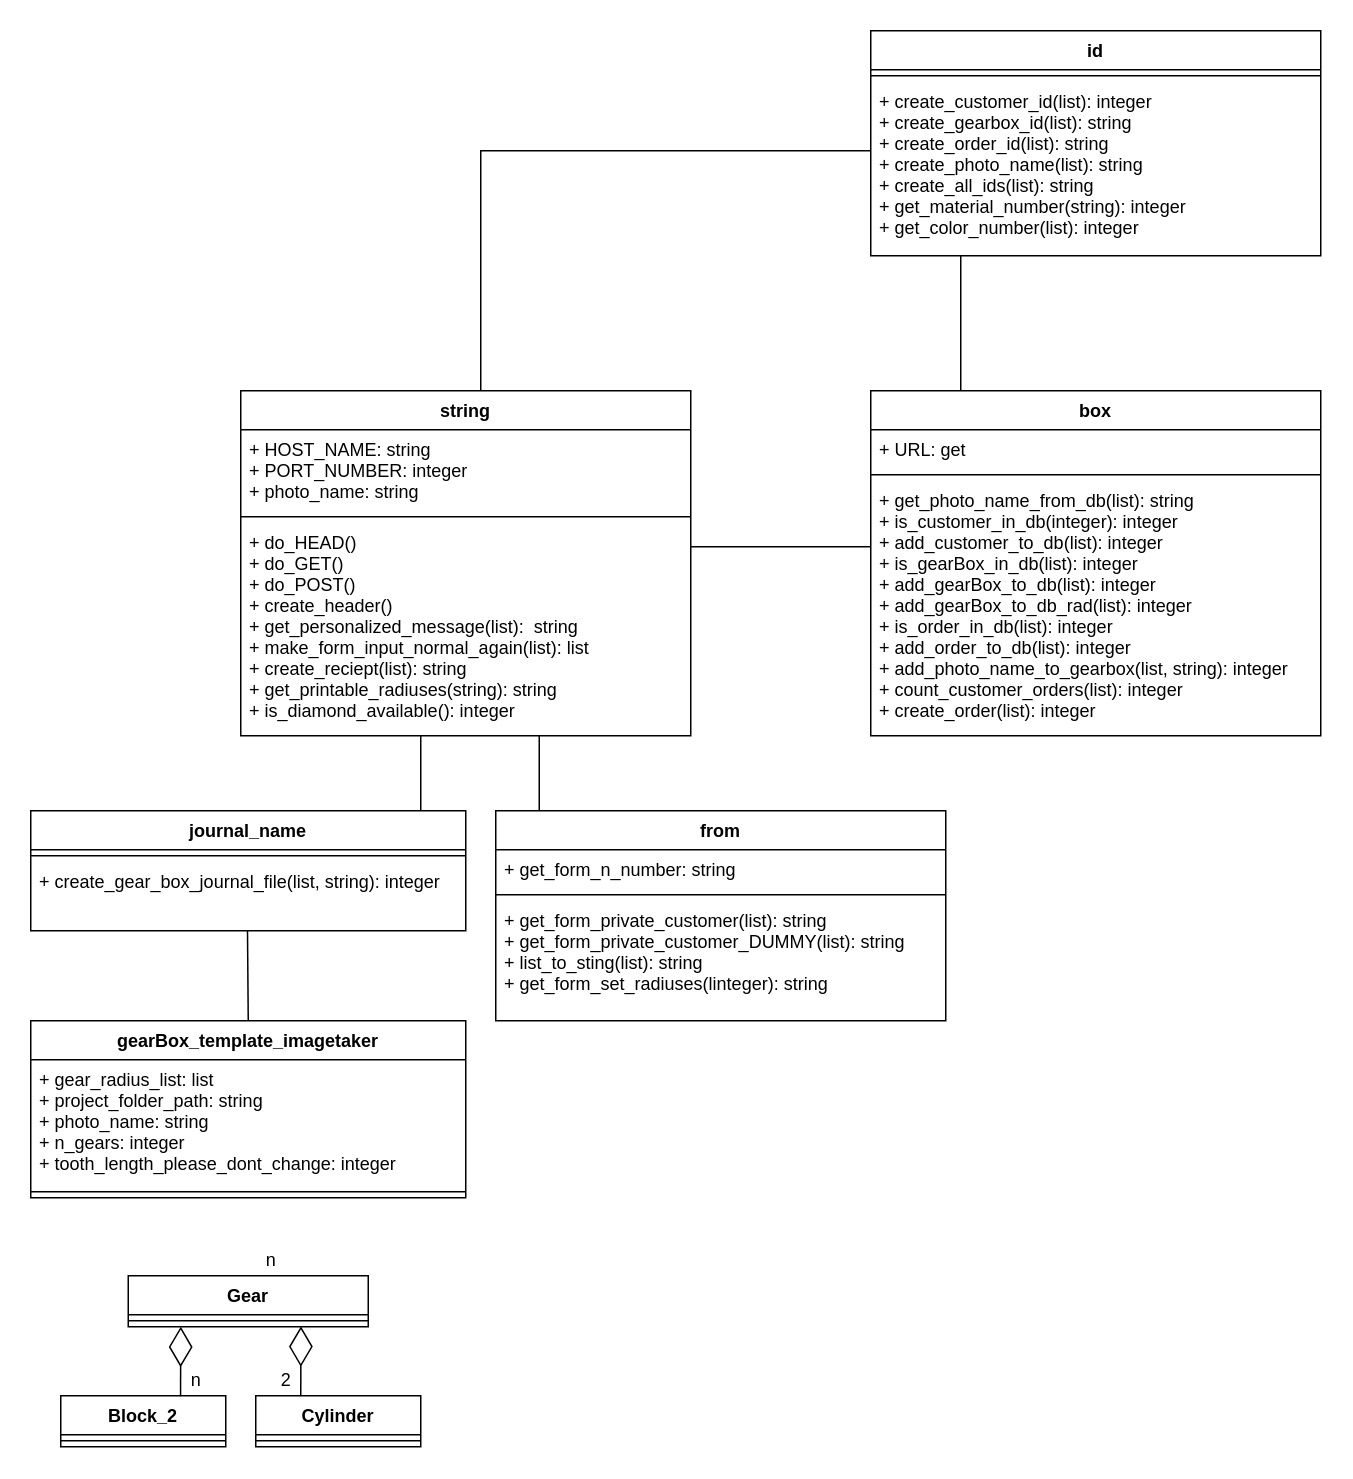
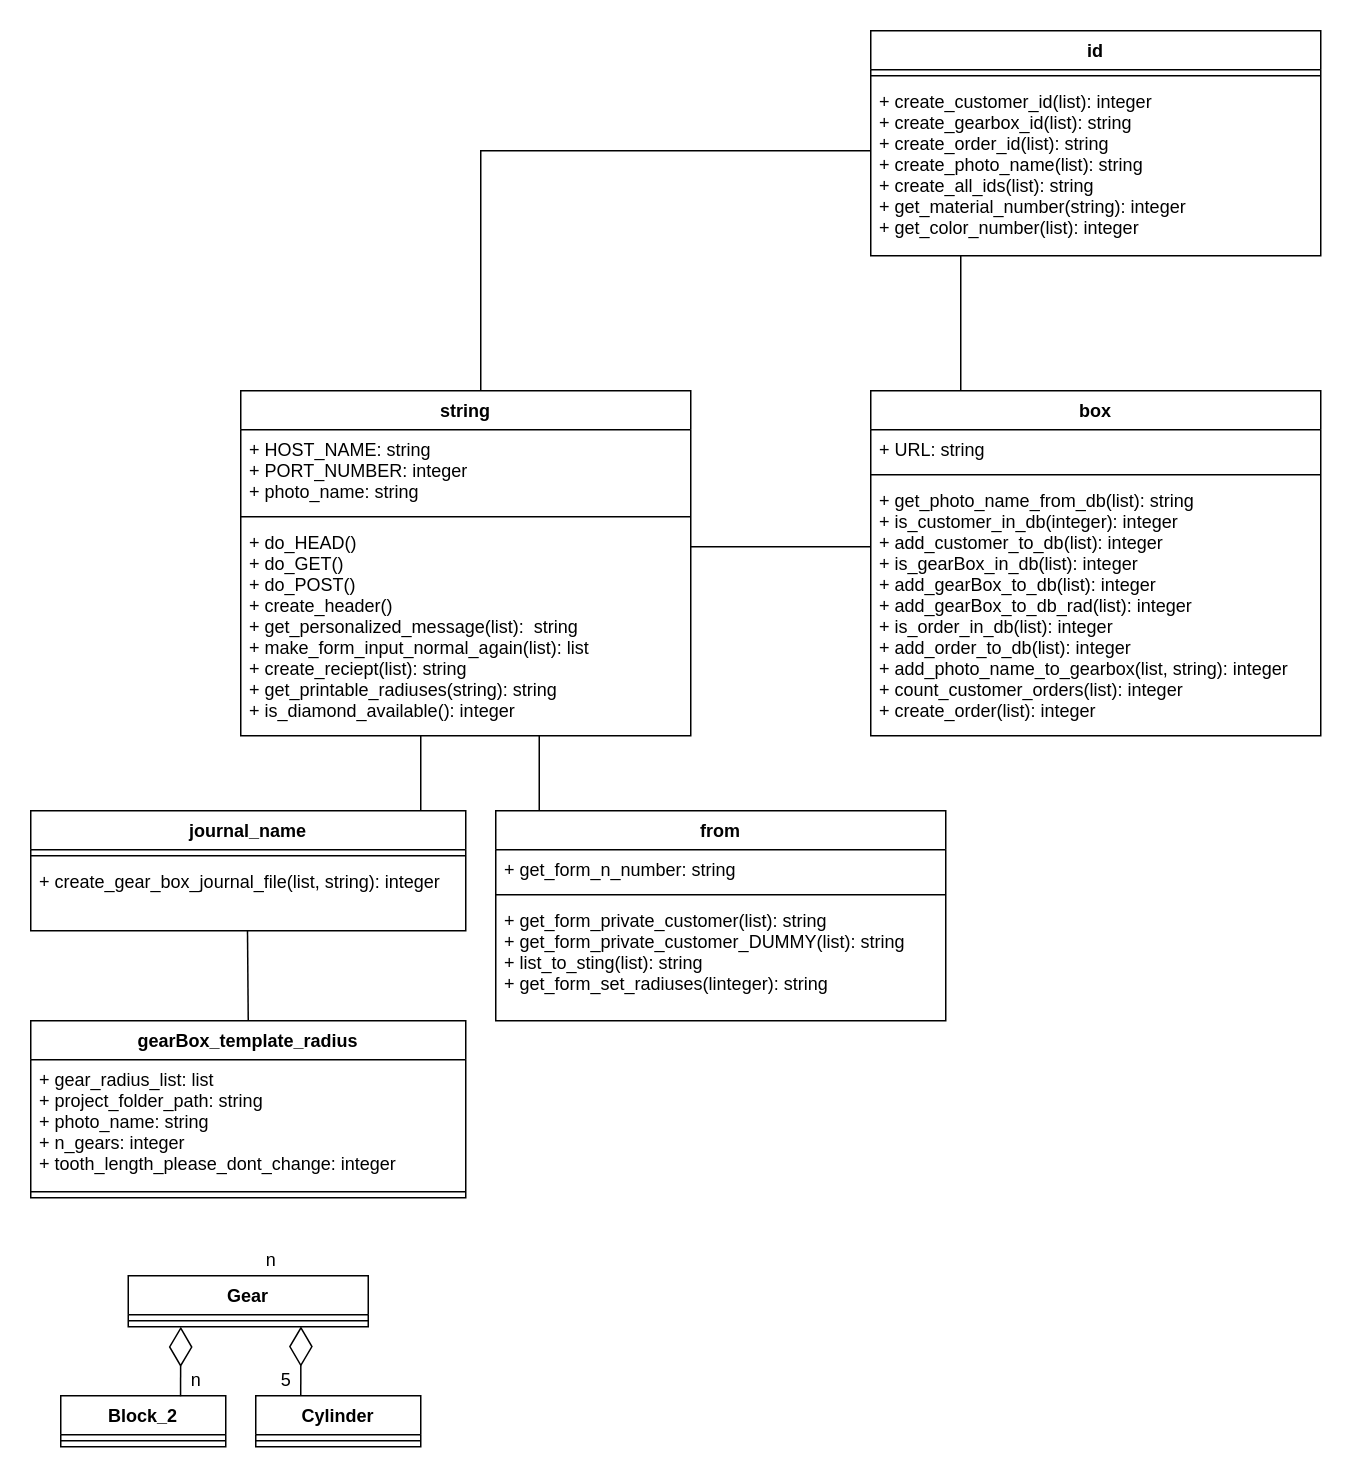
node "+ URL: get": label "+ URL: get" -> "+ URL: string"
node "gearBox_template_imagetaker": label "gearBox_template_imagetaker" -> "gearBox_template_radius"
node "2": label "2" -> "5"
